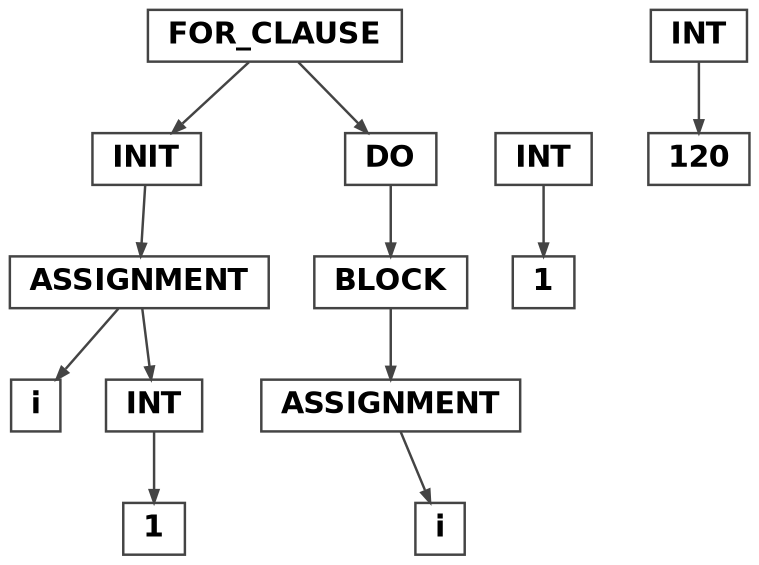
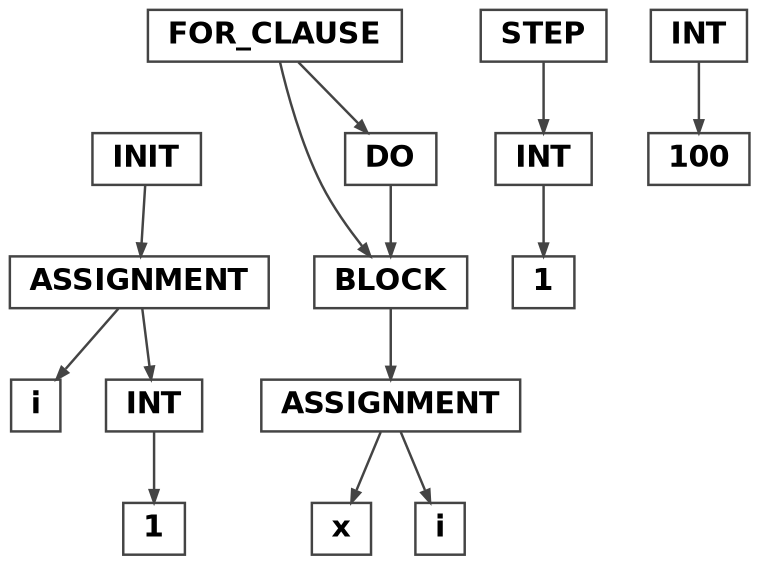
node "STEP": added
edge "FOR_CLAUSE" -> "INIT": now "FOR_CLAUSE" -> "BLOCK"
node "120": label "120" -> "100"
node "x": added
